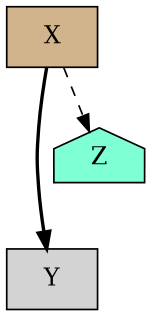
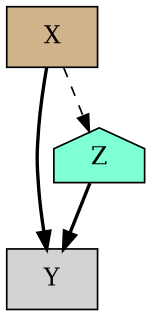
edge "Z" -> "Y": added
